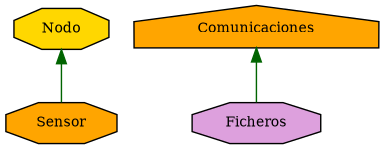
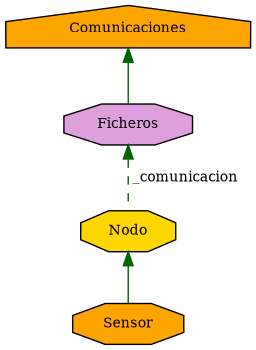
edge "Nodo" -> "Ficheros": added, label "_comunicacion"
